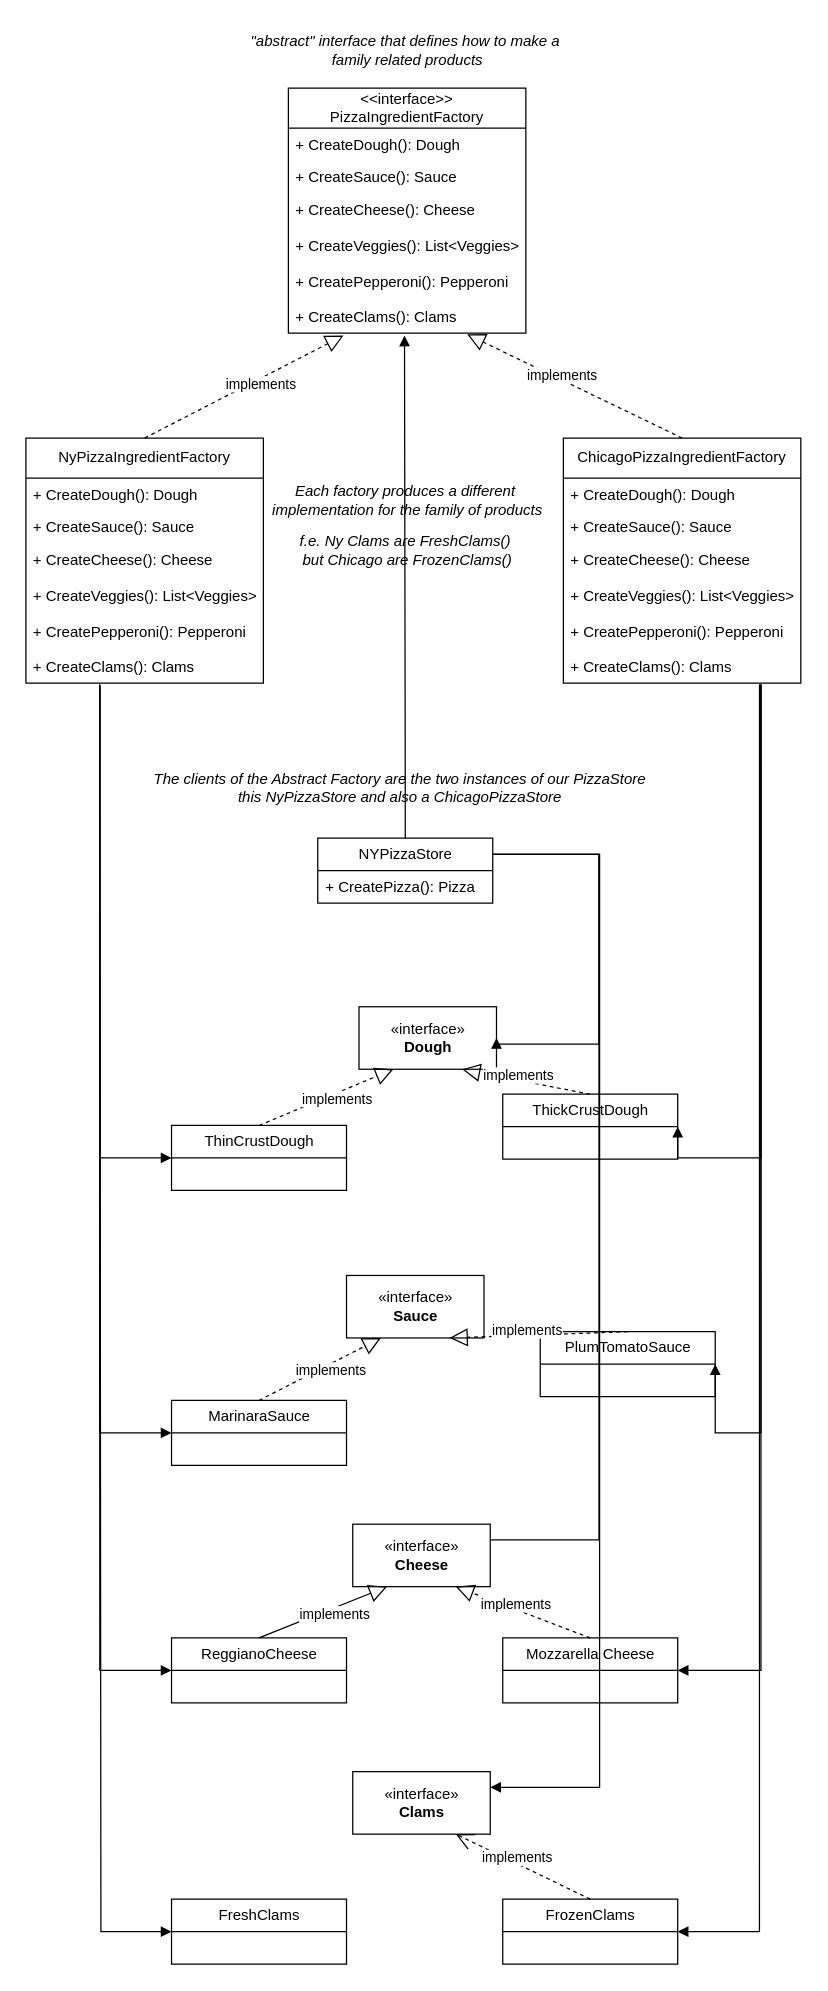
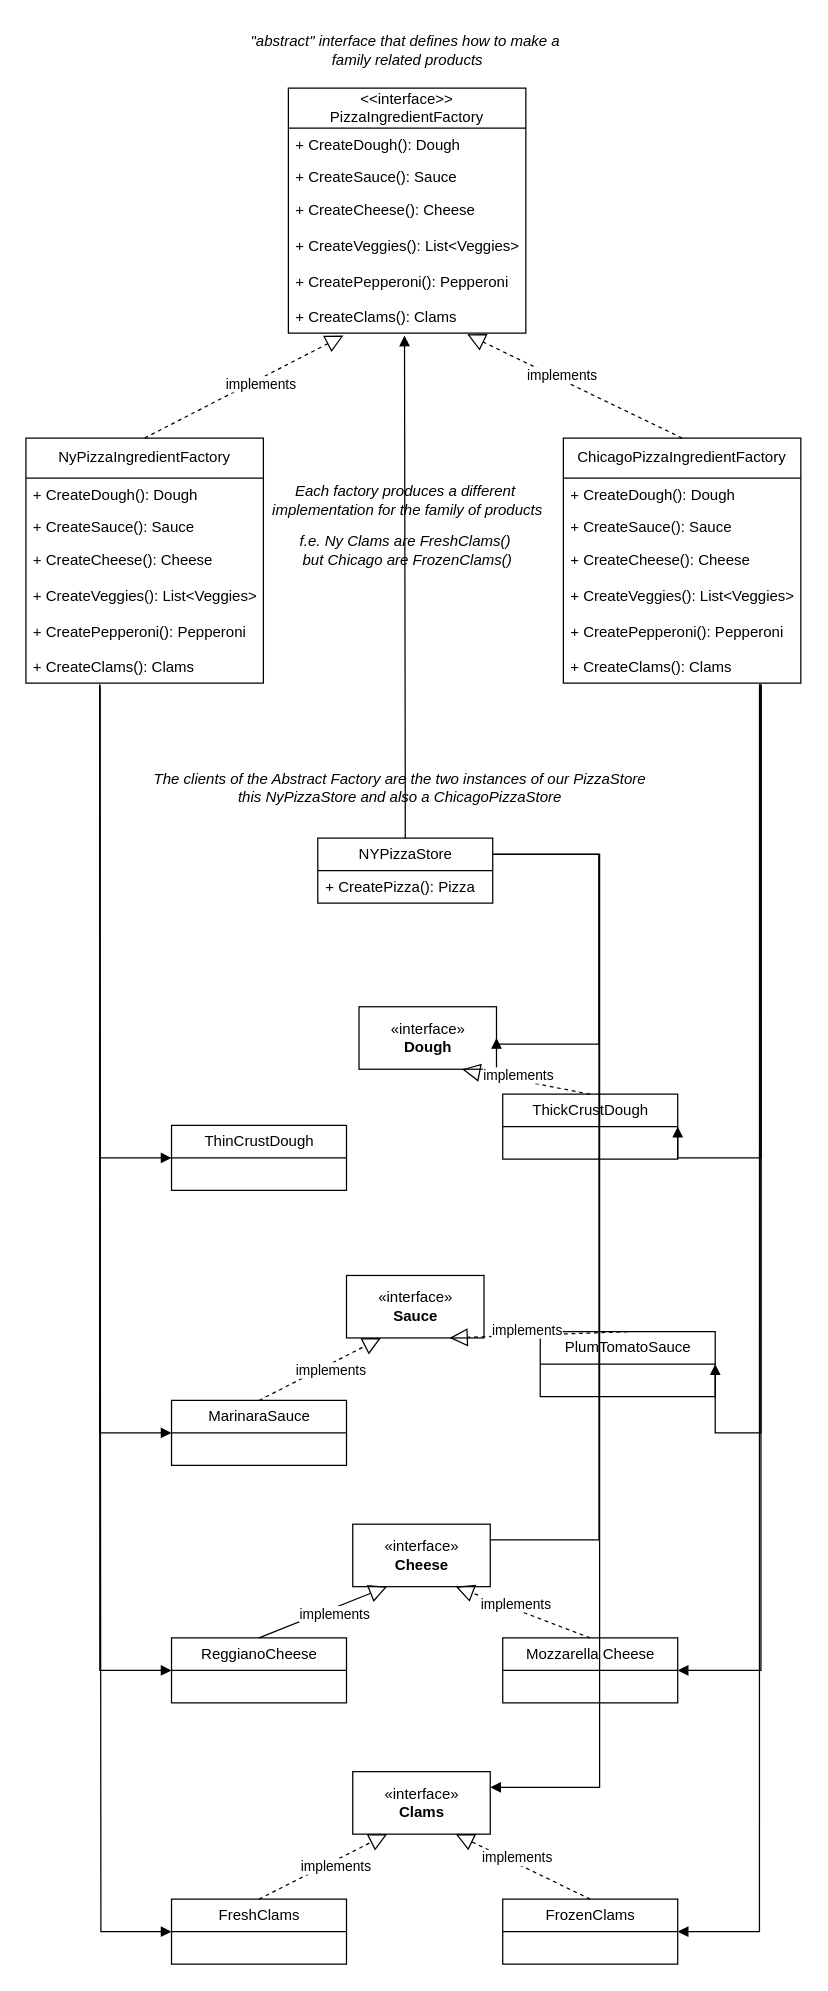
edge "ThinCrustDough" -> "«interface» Dough": removed, label "implements"
edge "FrozenClams" -> "«interface» Clams": arrowhead open -> block
edge "FreshClams" -> "«interface» Clams": added, label "implements"
